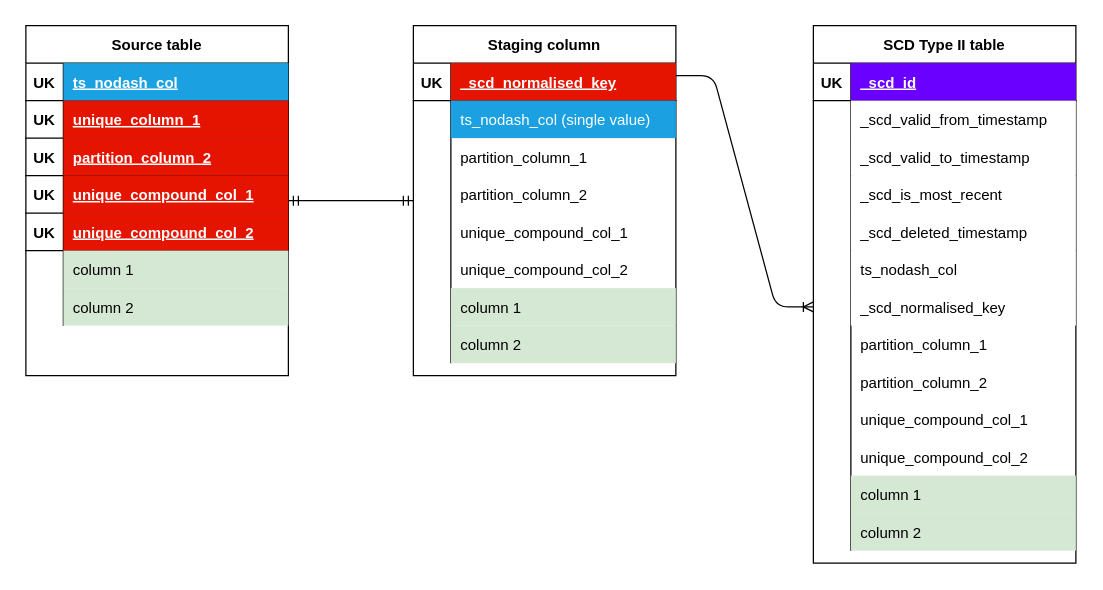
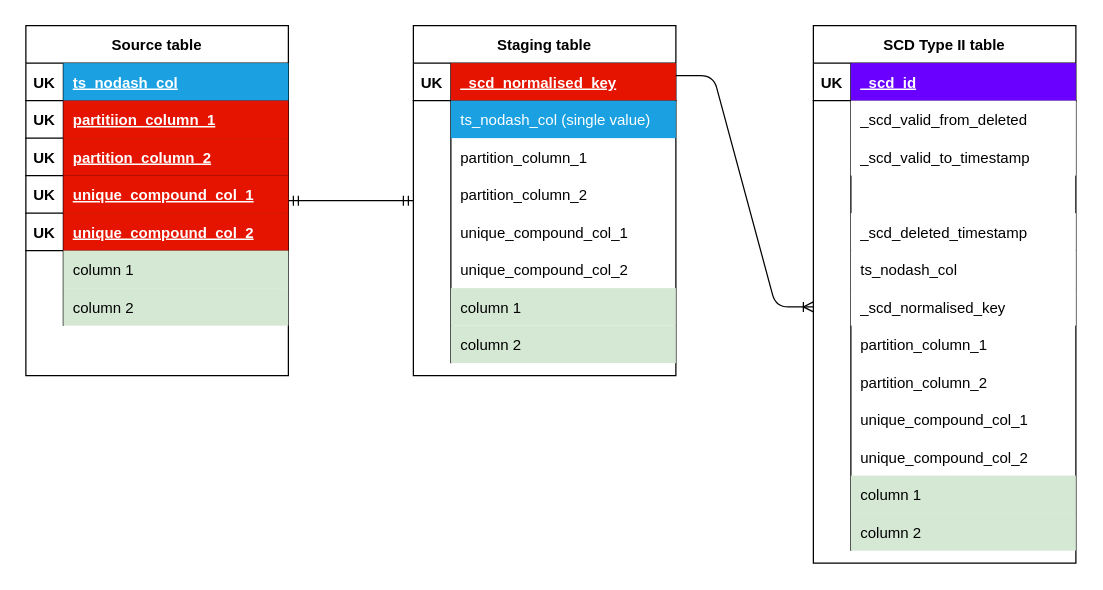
node "Staging column": label "Staging column" -> "Staging table"
node "unique_column_1": label "unique_column_1" -> "partitiion_column_1"
node "_scd_valid_from_timestamp": label "_scd_valid_from_timestamp" -> "_scd_valid_from_deleted"
node "_scd_is_most_recent": removed
